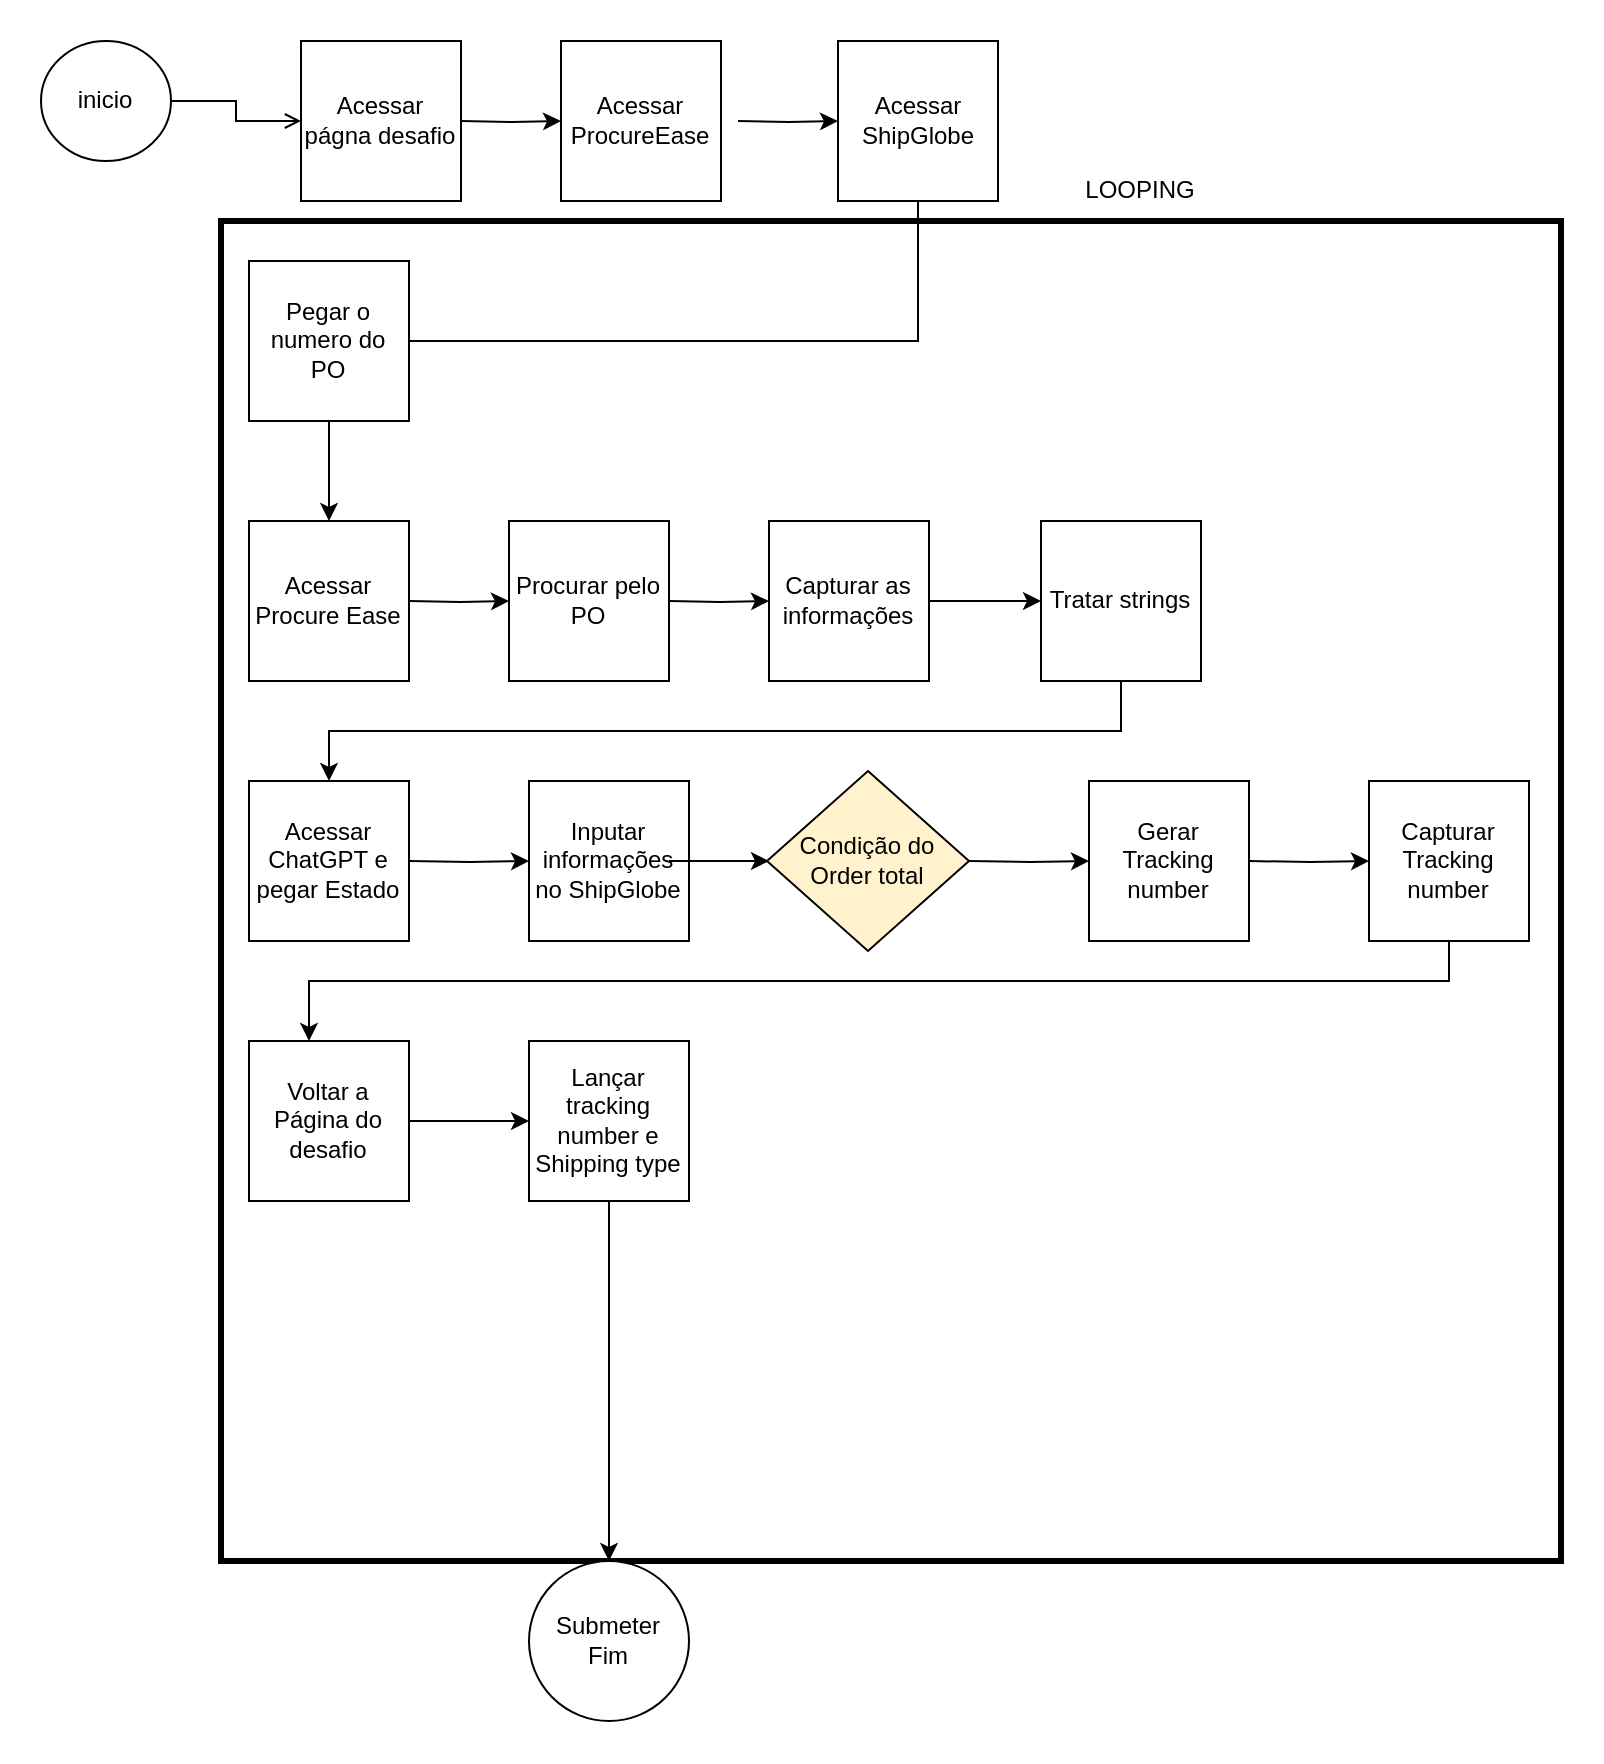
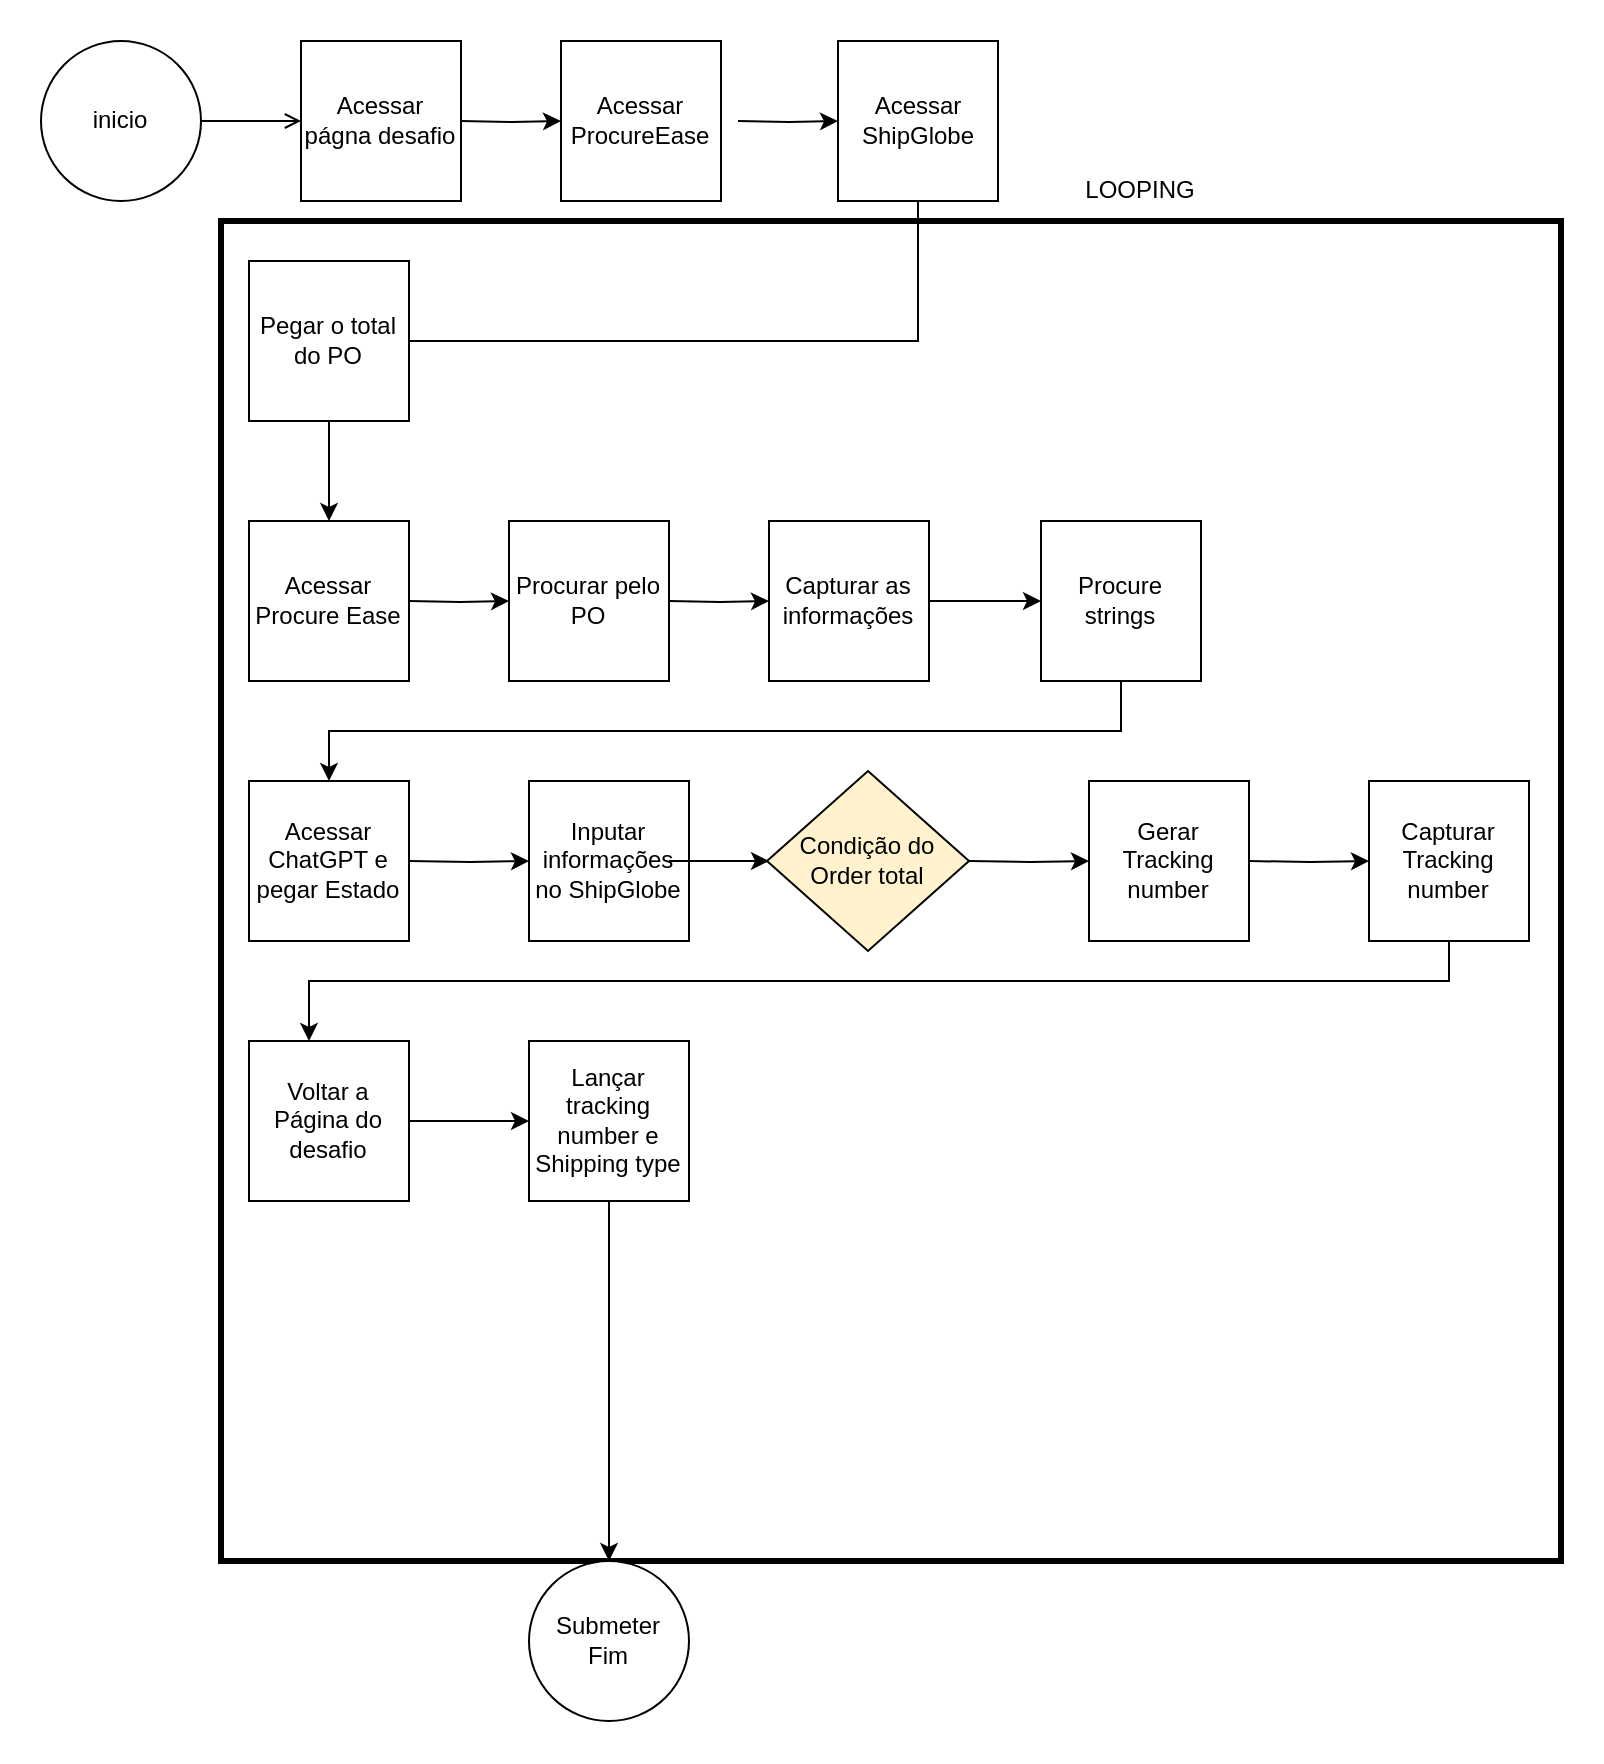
node "inicio": size 130x120 -> 160x160
node "Pegar o numero do PO": label "Pegar o numero do PO" -> "Pegar o total do PO"
node "Tratar strings": label "Tratar strings" -> "Procure strings"
